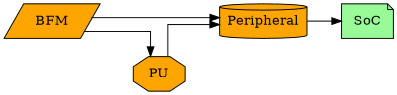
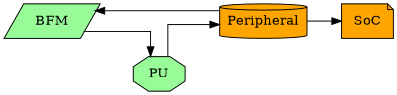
edge "BFM" -> "Peripheral": reversed
node "BFM": fillcolor orange -> palegreen
node "SoC": fillcolor palegreen -> orange
node "PU": fillcolor orange -> palegreen
